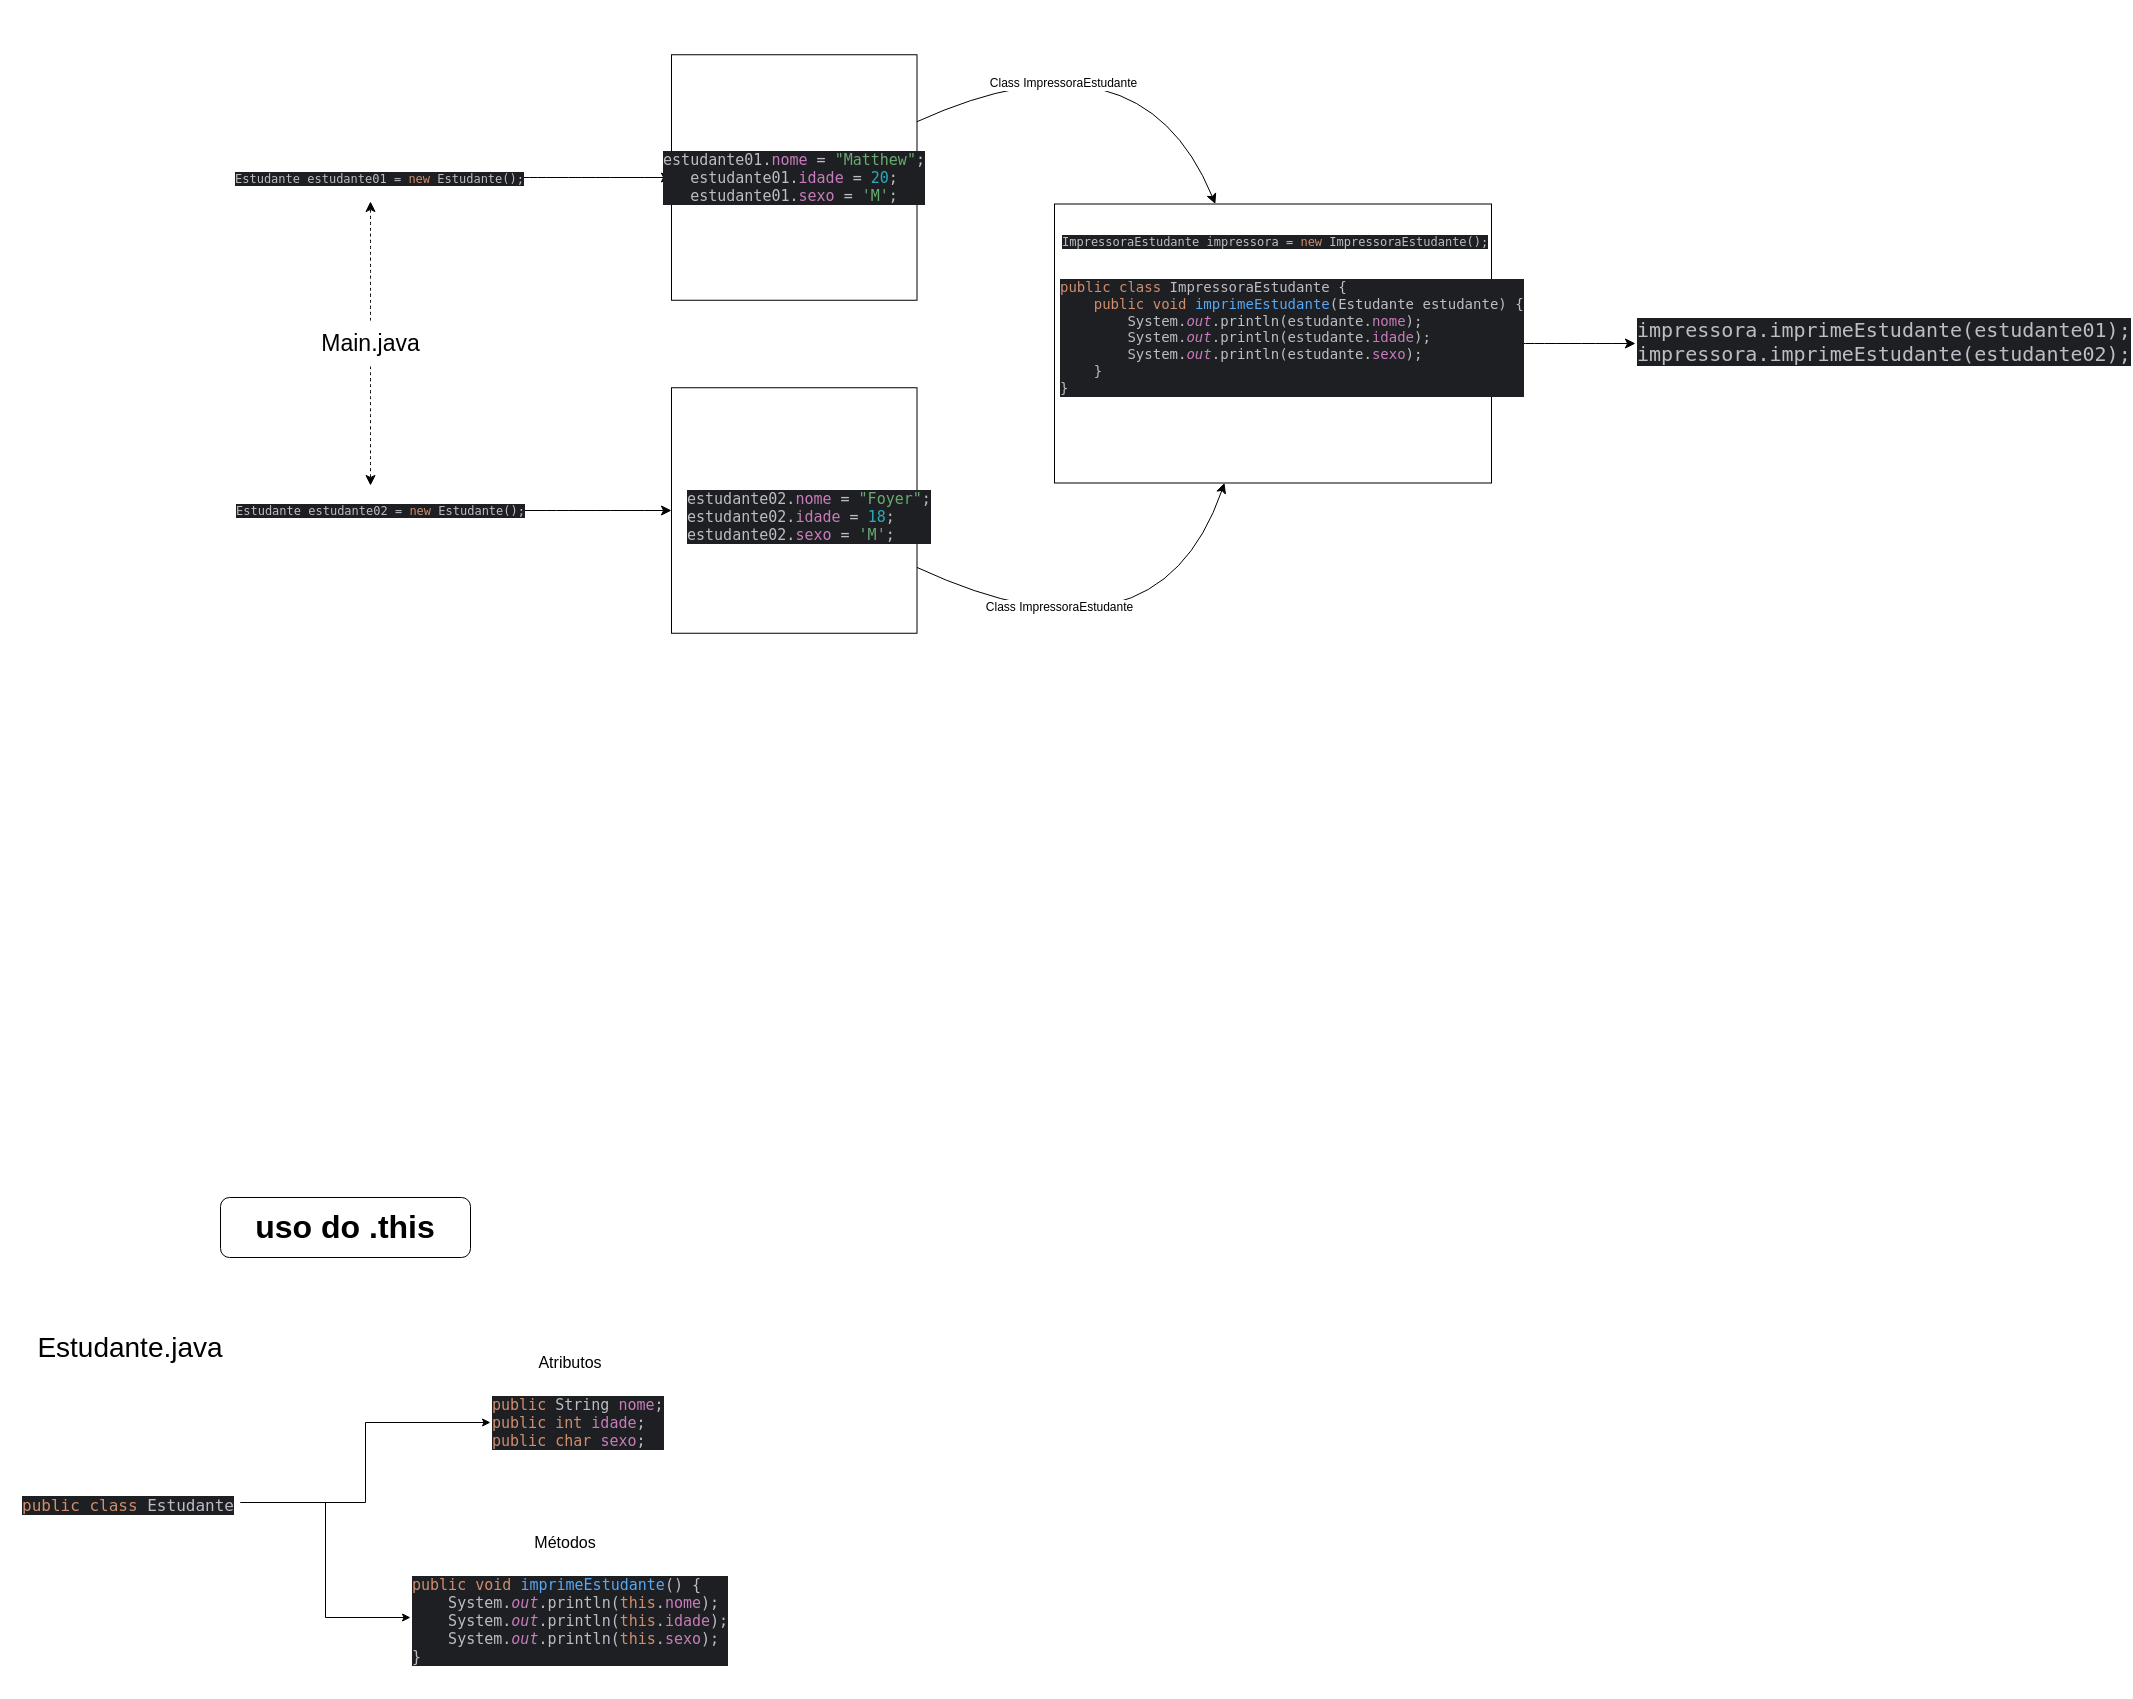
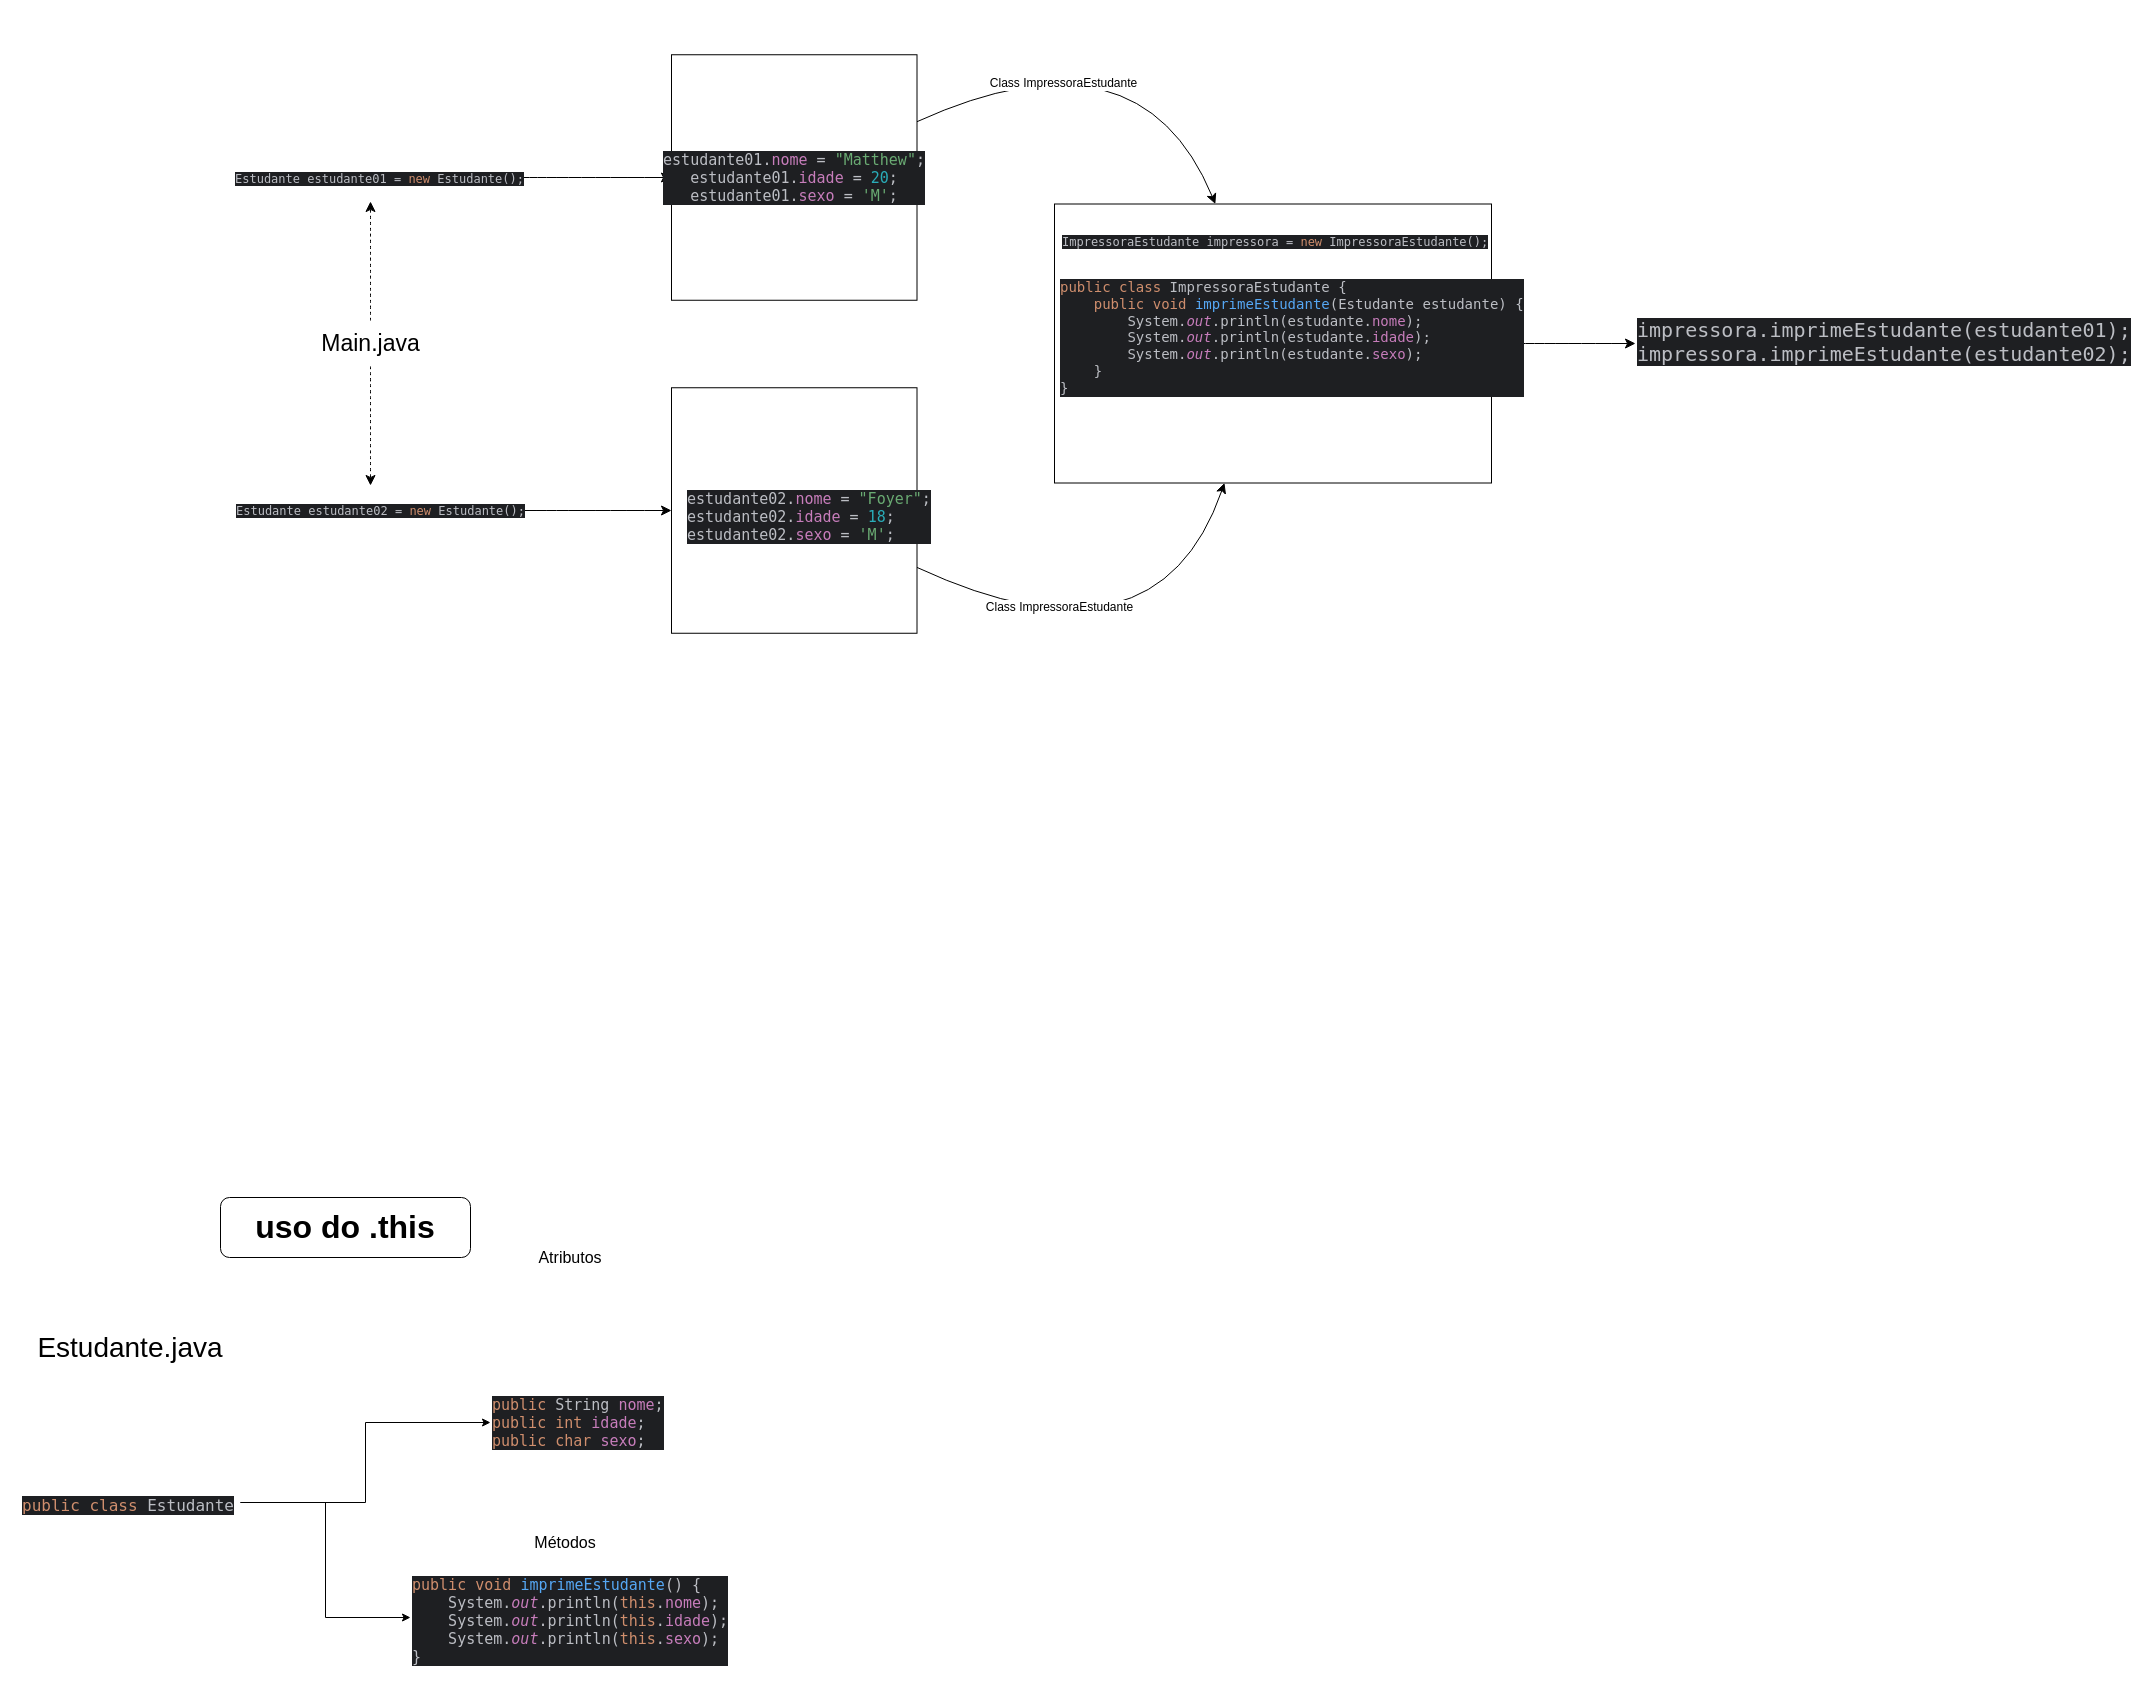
node "Atributos": moved (571, 1363) -> (571, 1258)
